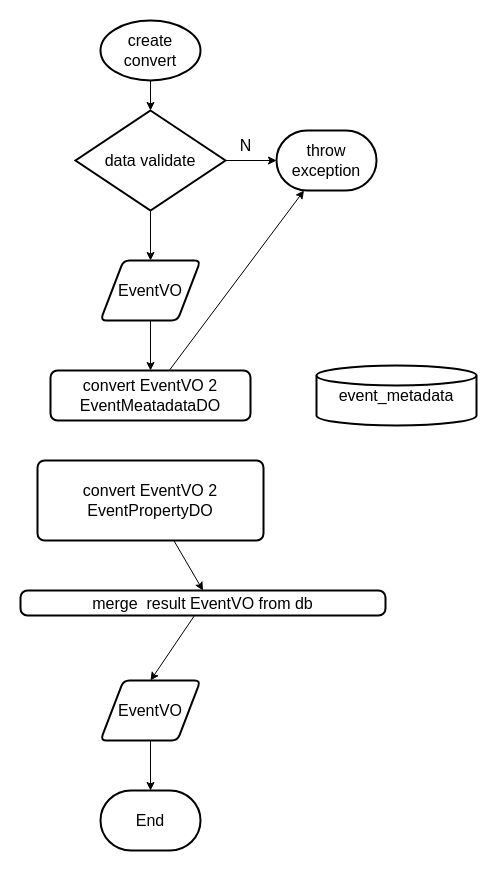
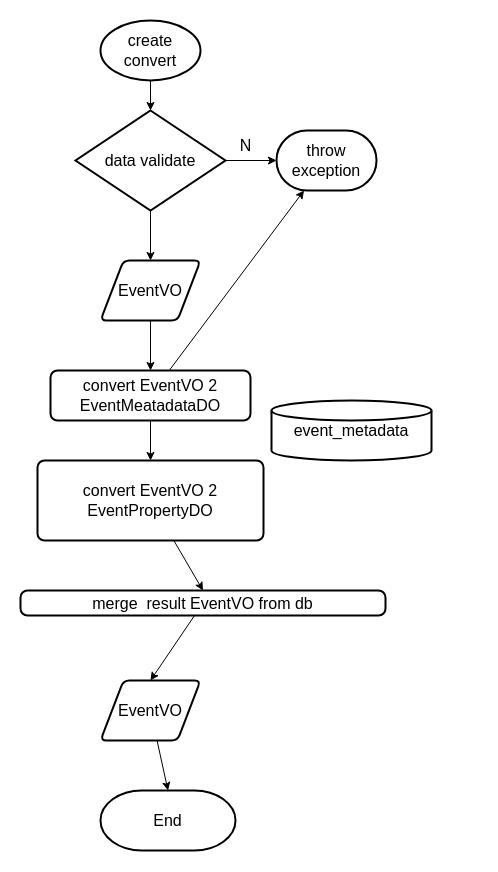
node "event_metadata": moved (397, 396) -> (352, 431)
edge "convert EventVO 2 EventMeatadataDO" -> "convert EventVO 2 EventPropertyDO": added
node "End": size 100x60 -> 135x60
